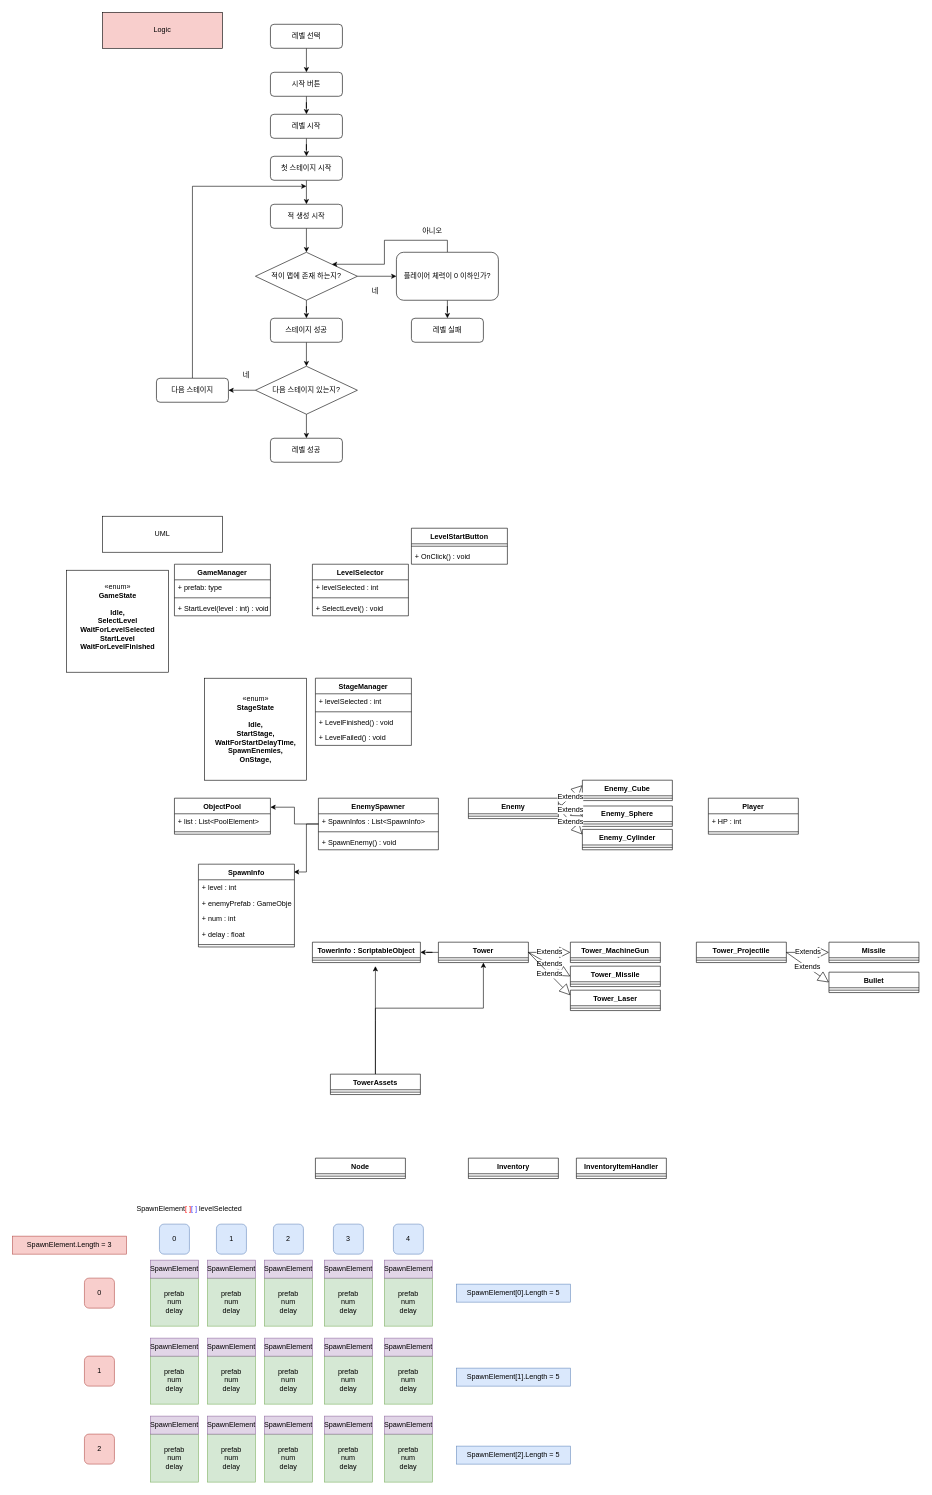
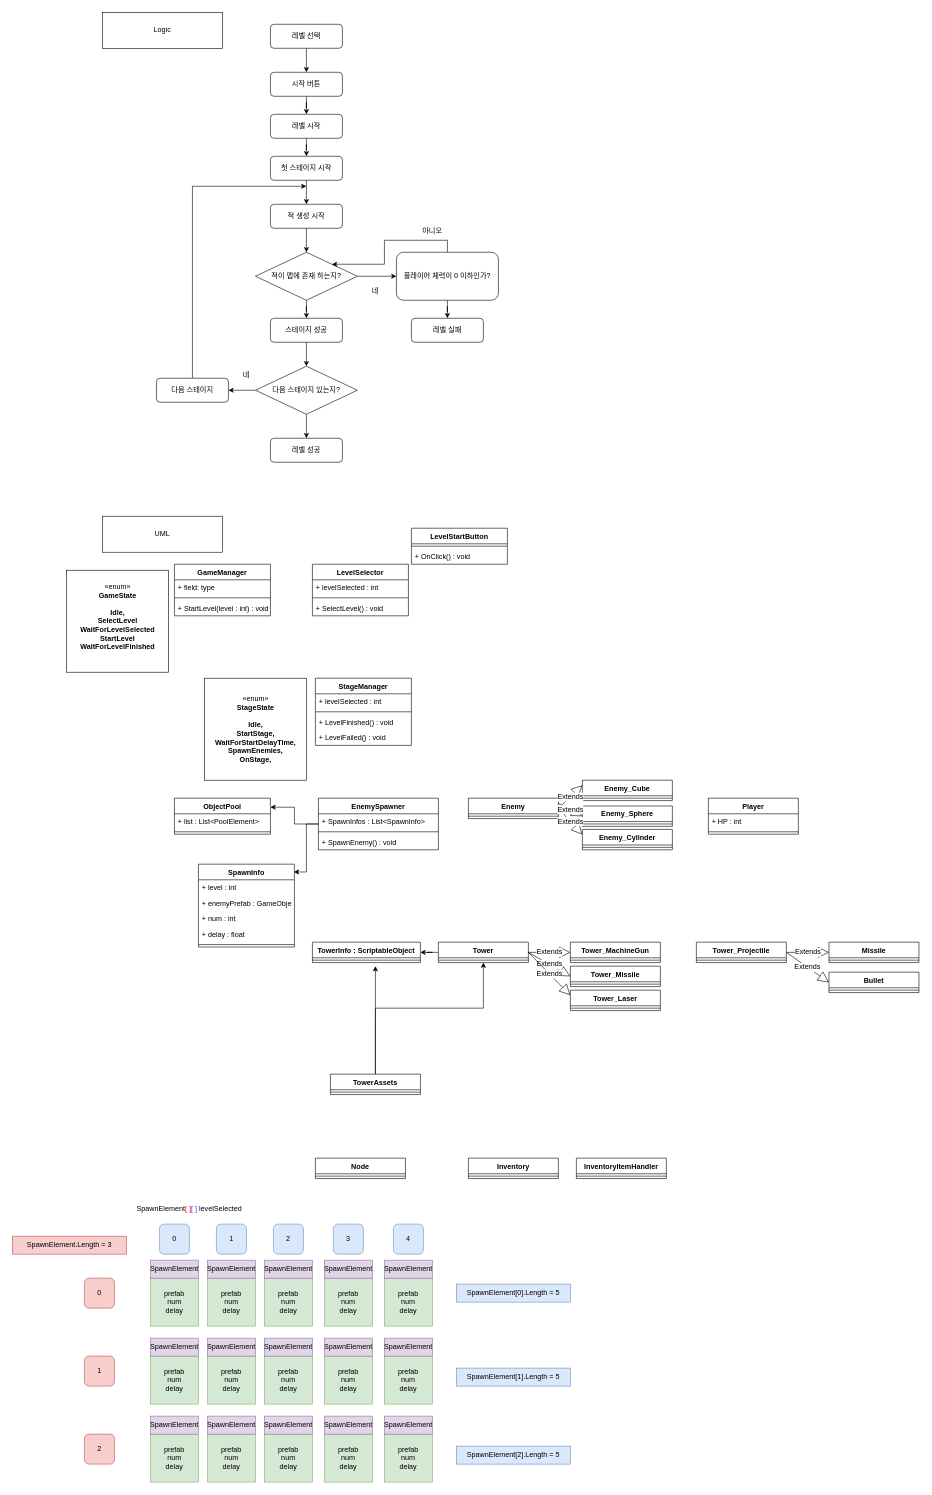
node "Logic": fillcolor #f8cecc -> #ffffff
node "+ prefab: type": label "+ prefab: type" -> "+ field: type"
